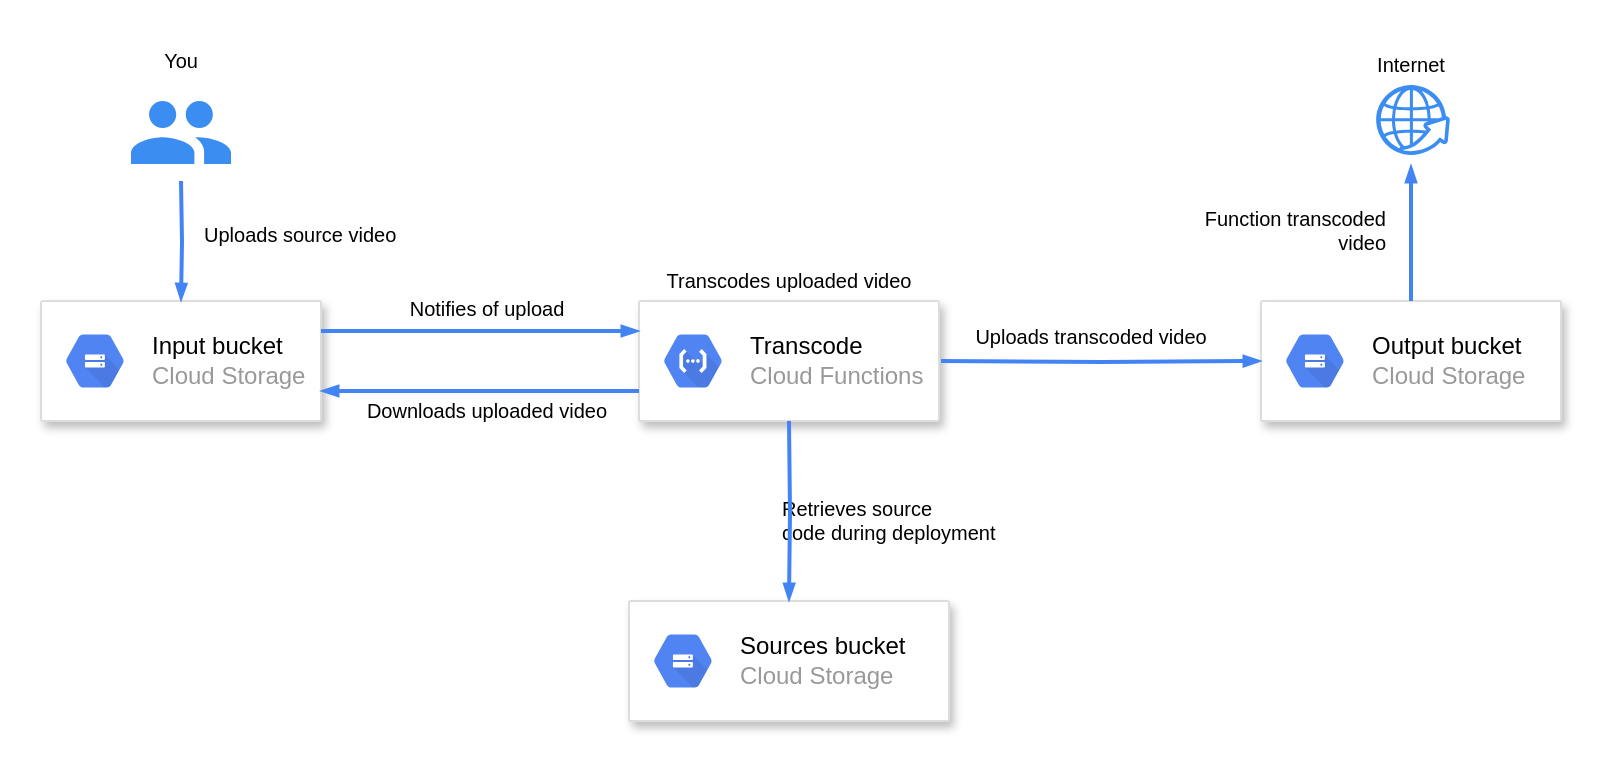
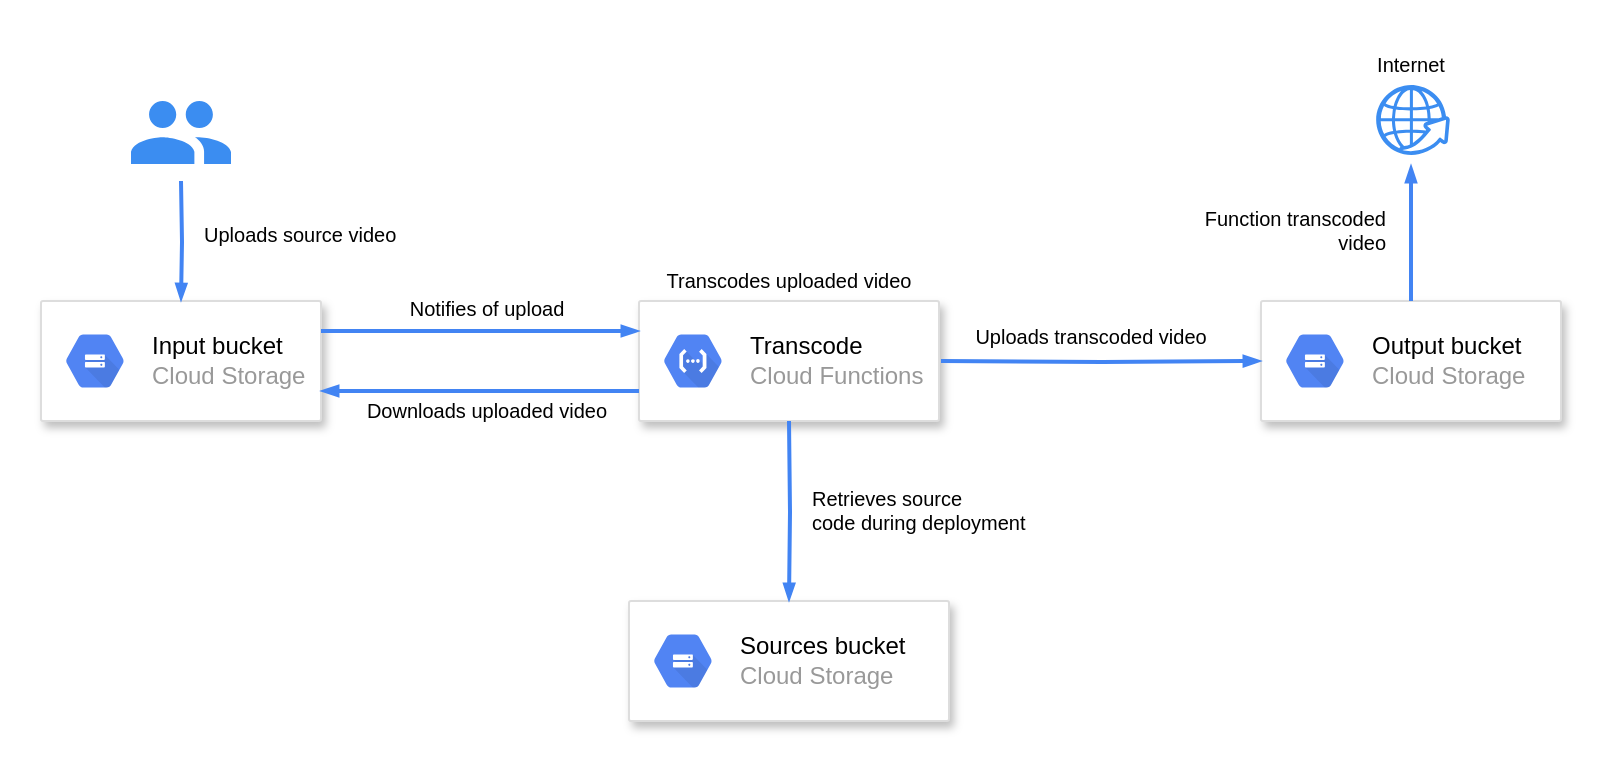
node "You": removed
node "Retrieves sourcecode during deployment": moved (899, 521) -> (929, 511)
